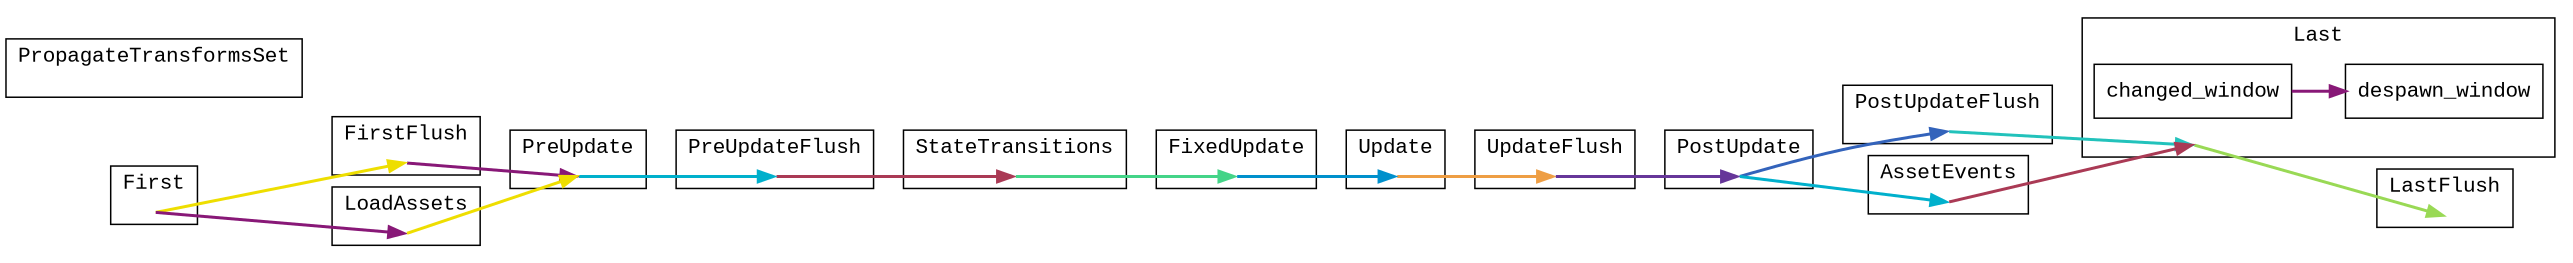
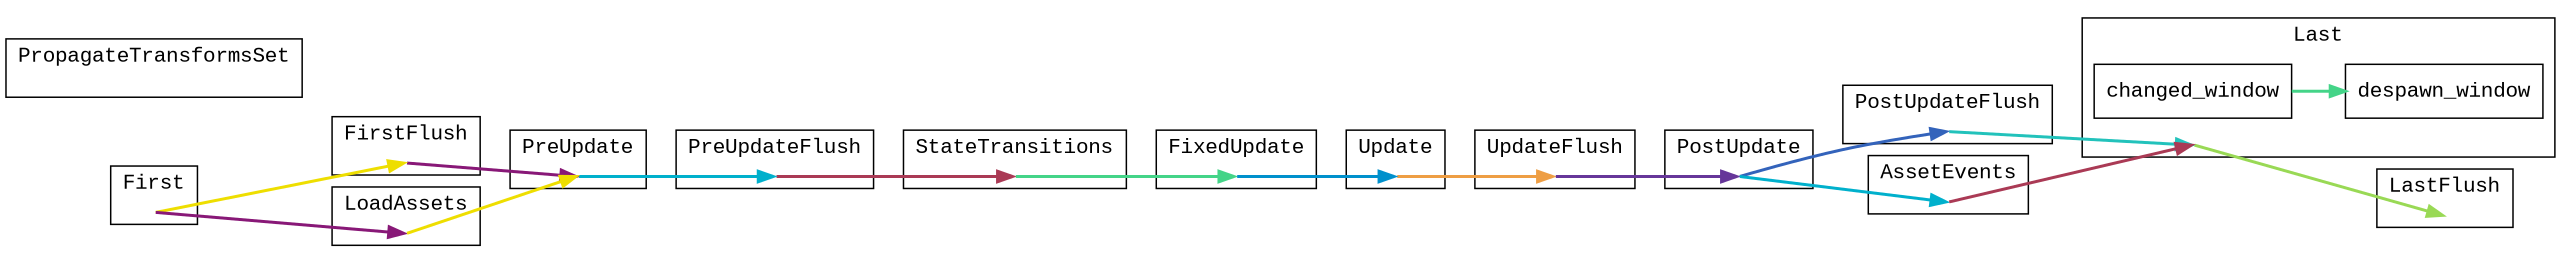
edge "changed_window" -> "despawn_window": color #881877 -> #44d488
